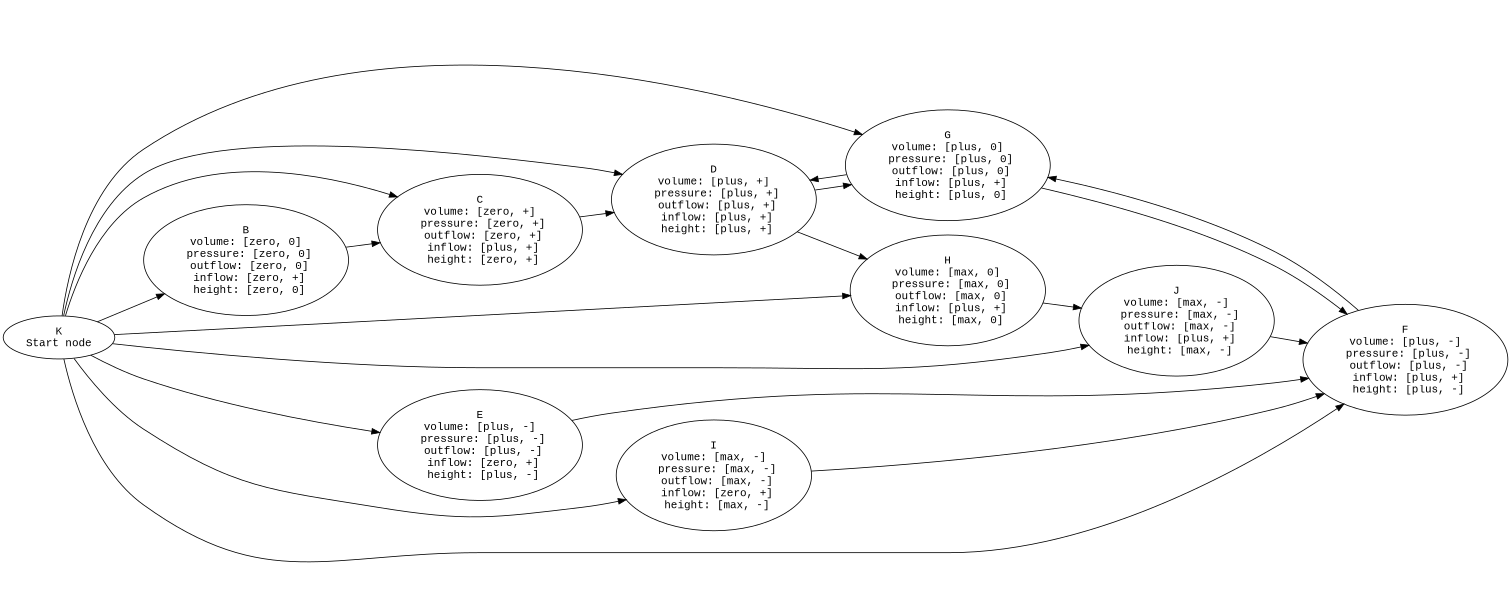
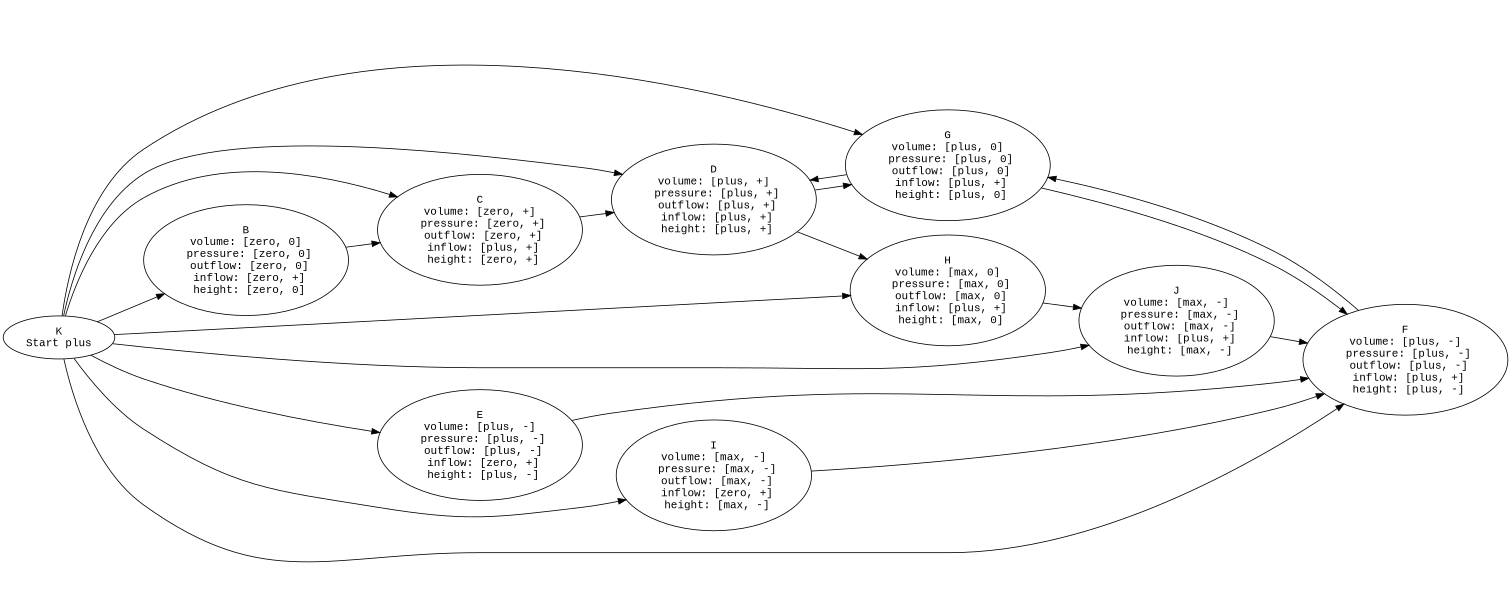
node "K Start node": label "K Start node" -> "K Start plus"
